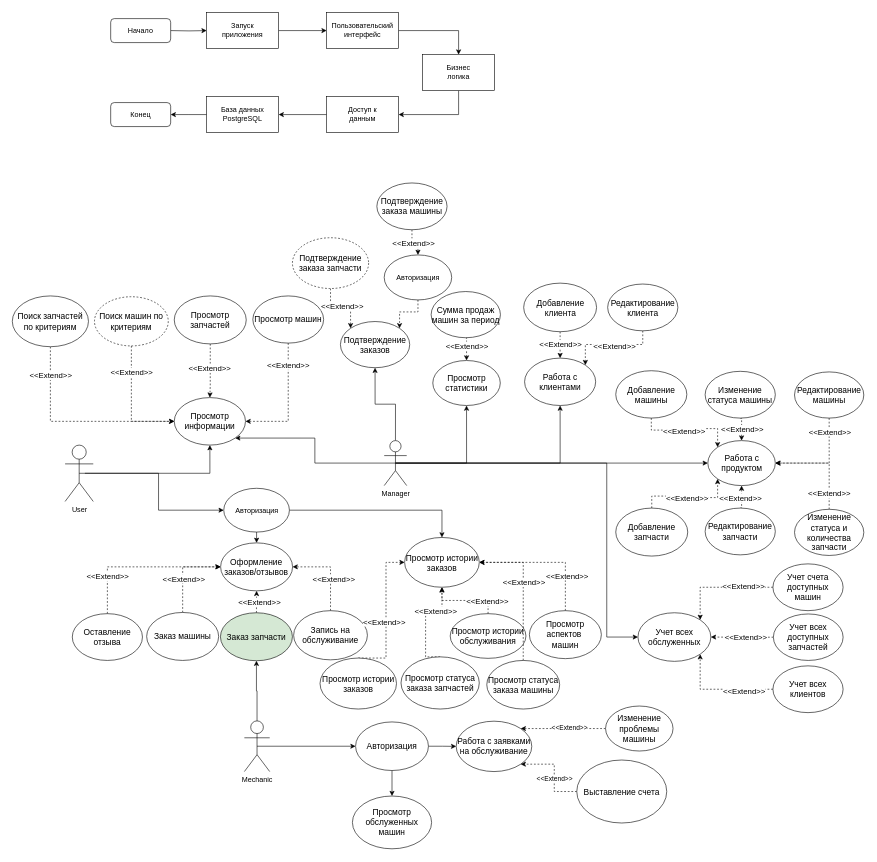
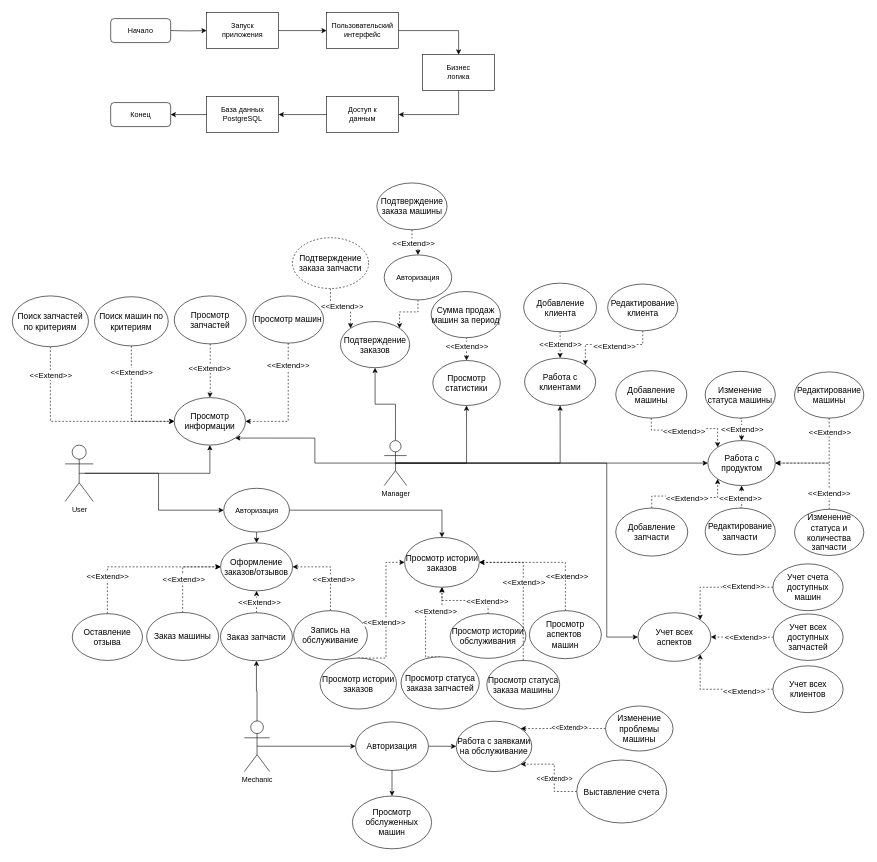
node "Поиск машин по критериям": style dashed -> solid
node "Заказ запчасти": fillcolor #d5e8d4 -> #ffffff
node "Учет всех обслуженных": label "Учет всех обслуженных" -> "Учет всех аспектов"
